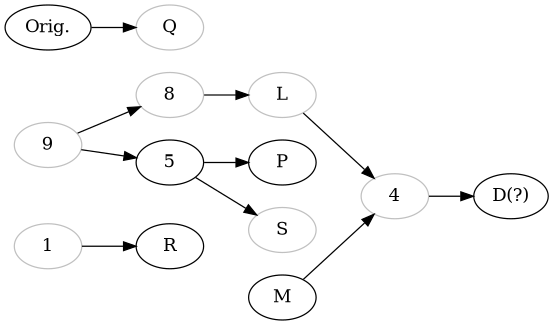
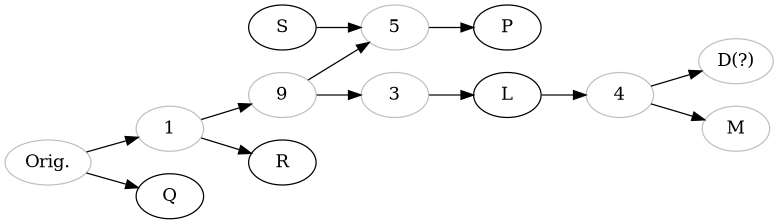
node "Orig.": color black -> grey
node "Q": color grey -> black
node "8": label "8" -> "3"
node "L": color grey -> black
edge "1" -> "9": added
edge "Orig." -> "1": added
node "5": color black -> grey
edge "5" -> "S": reversed
node "D(?)": color black -> grey
node "S": color grey -> black
edge "M" -> "4": reversed
node "M": color black -> grey
